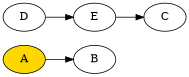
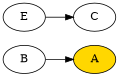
node "D": removed
edge "A" -> "B": reversed
